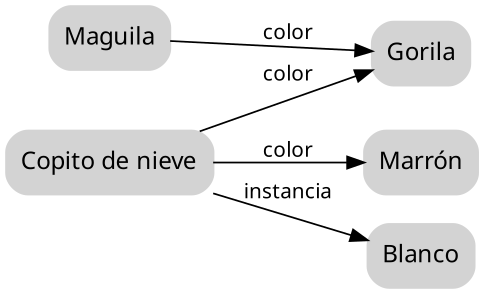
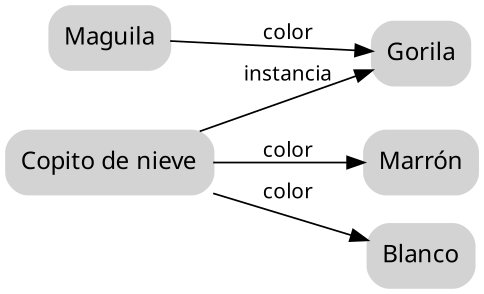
edge "Copito de nieve" -> "Gorila": label "color" -> "instancia"
edge "Copito de nieve" -> "Blanco": label "instancia" -> "color"
